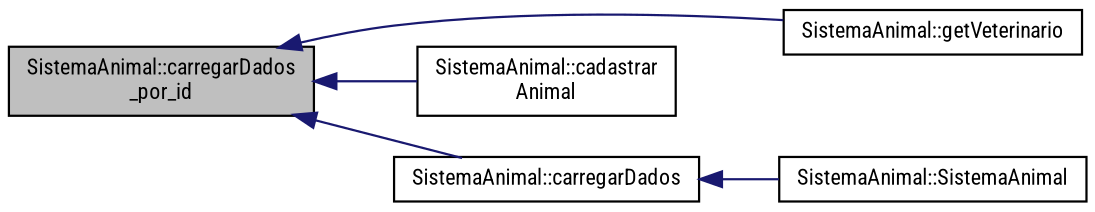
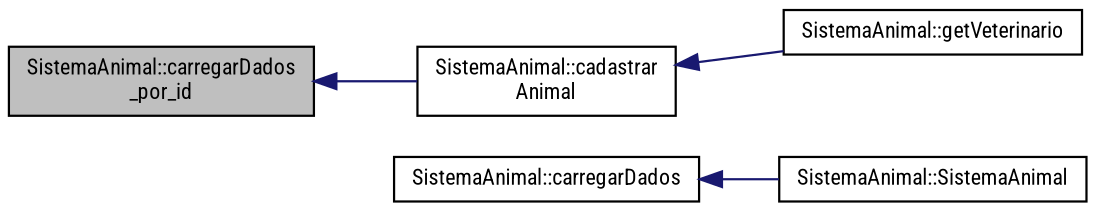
edge "SistemaAnimal::getVeterinario" -> "SistemaAnimal::carregarDados _por_id": now "SistemaAnimal::getVeterinario" -> "SistemaAnimal::cadastrar Animal"
edge "SistemaAnimal::carregarDados" -> "SistemaAnimal::carregarDados _por_id": removed
